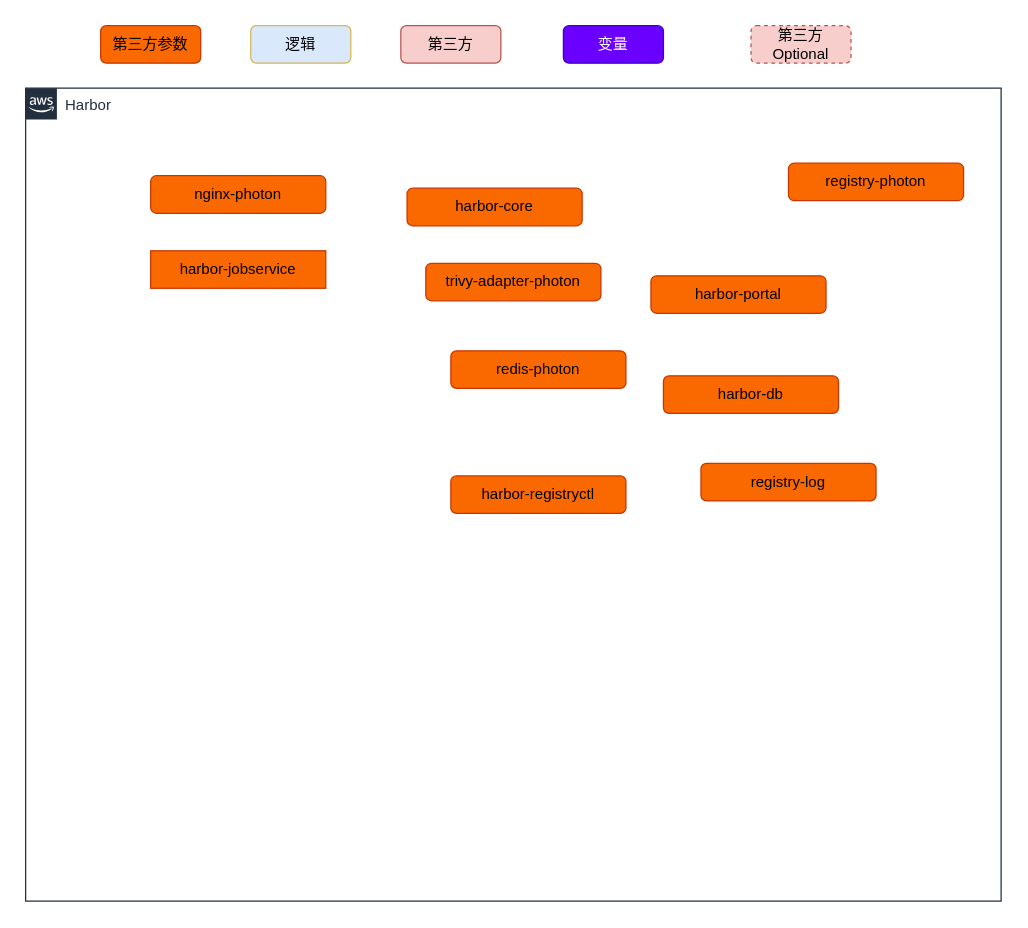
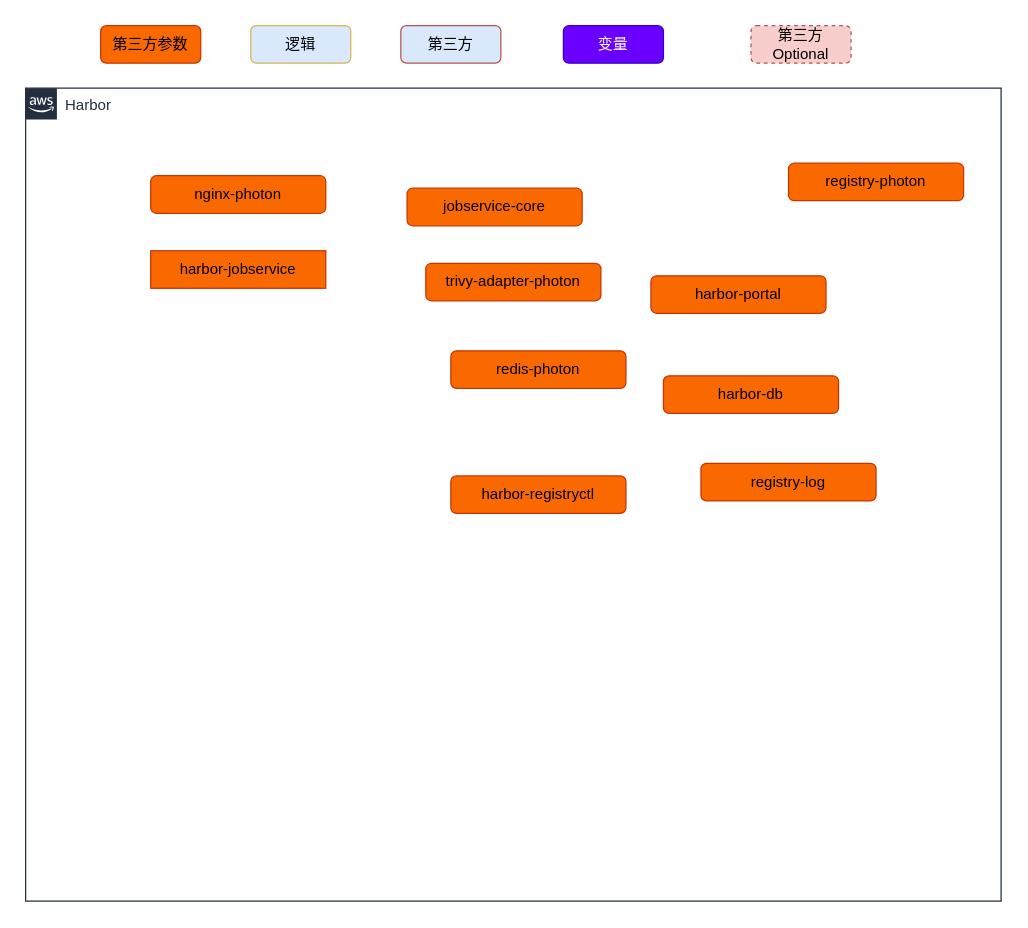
node "第三方": fillcolor #f8cecc -> #dae8fc
node "harbor-core": label "harbor-core" -> "jobservice-core"
